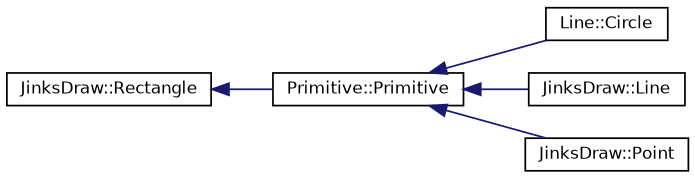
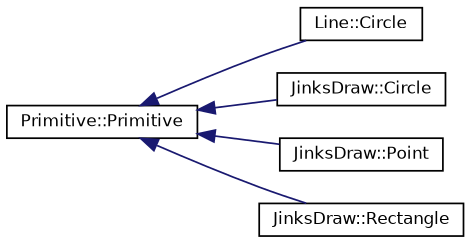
edge "Primitive::Primitive" -> "JinksDraw::Rectangle": reversed
node "JinksDraw::Line": label "JinksDraw::Line" -> "JinksDraw::Circle"
